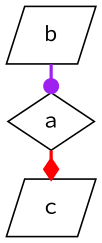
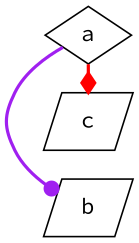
edge "b" -> "a": reversed
